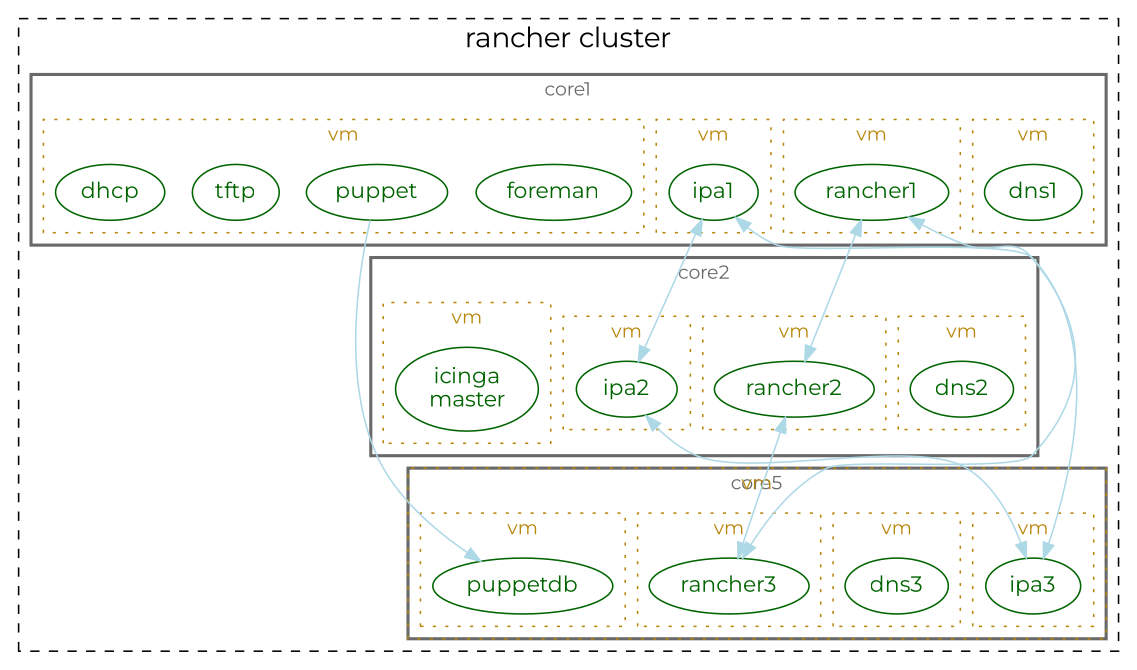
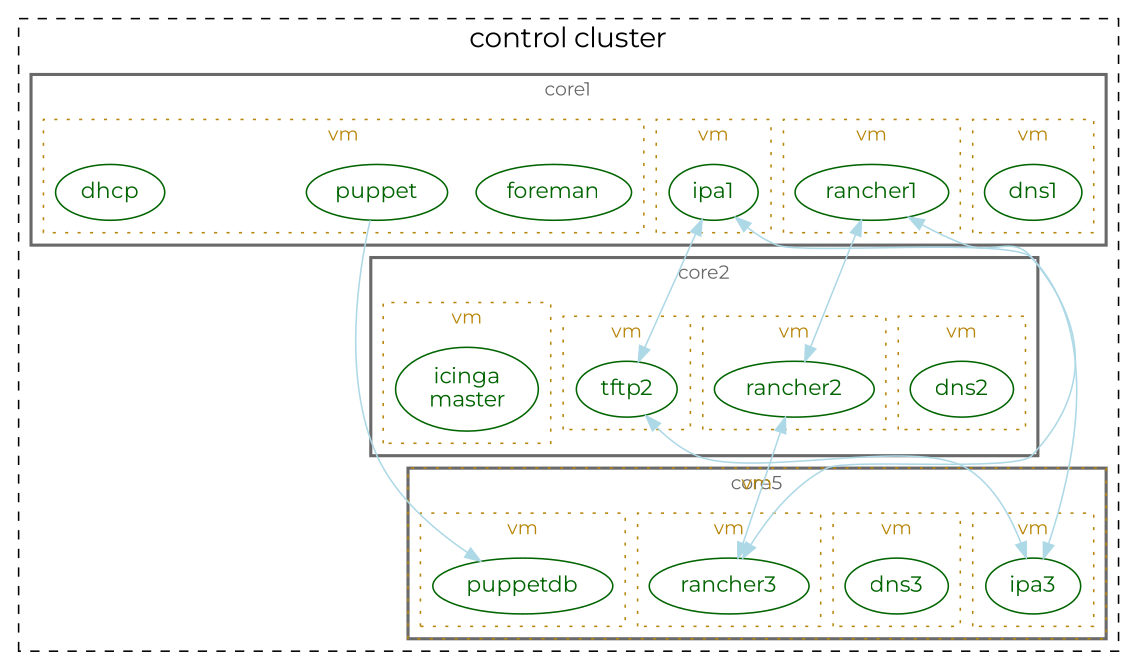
cluster "rancher cluster": label "rancher cluster" -> "control cluster"
node "tftp": removed
node "ipa2": label "ipa2" -> "tftp2"
